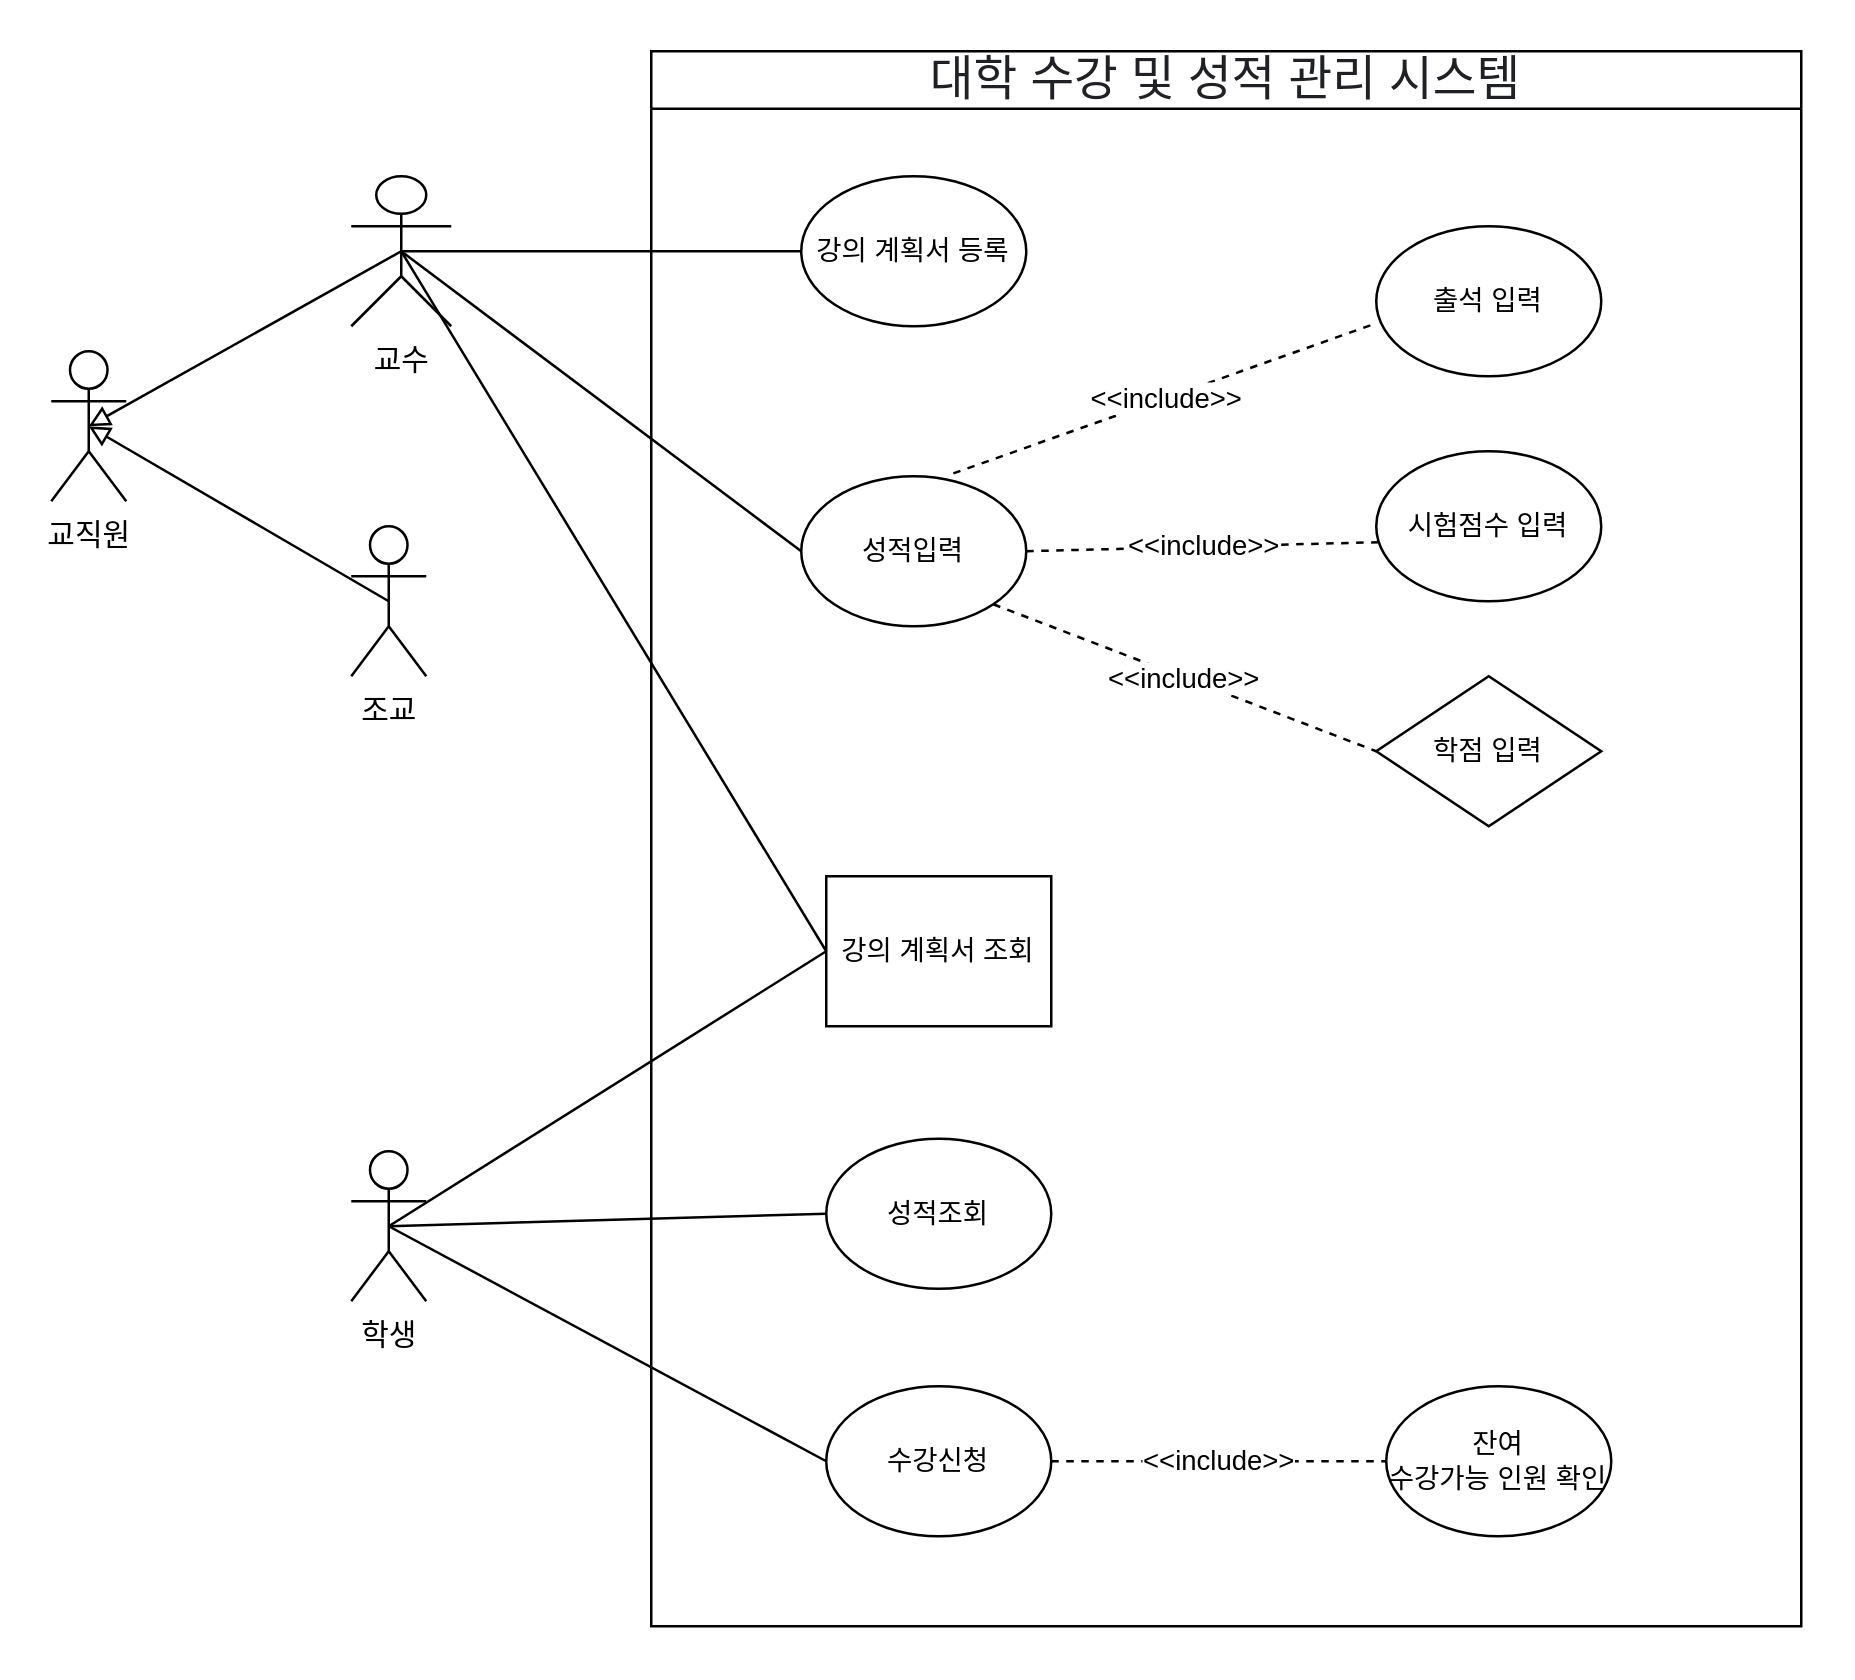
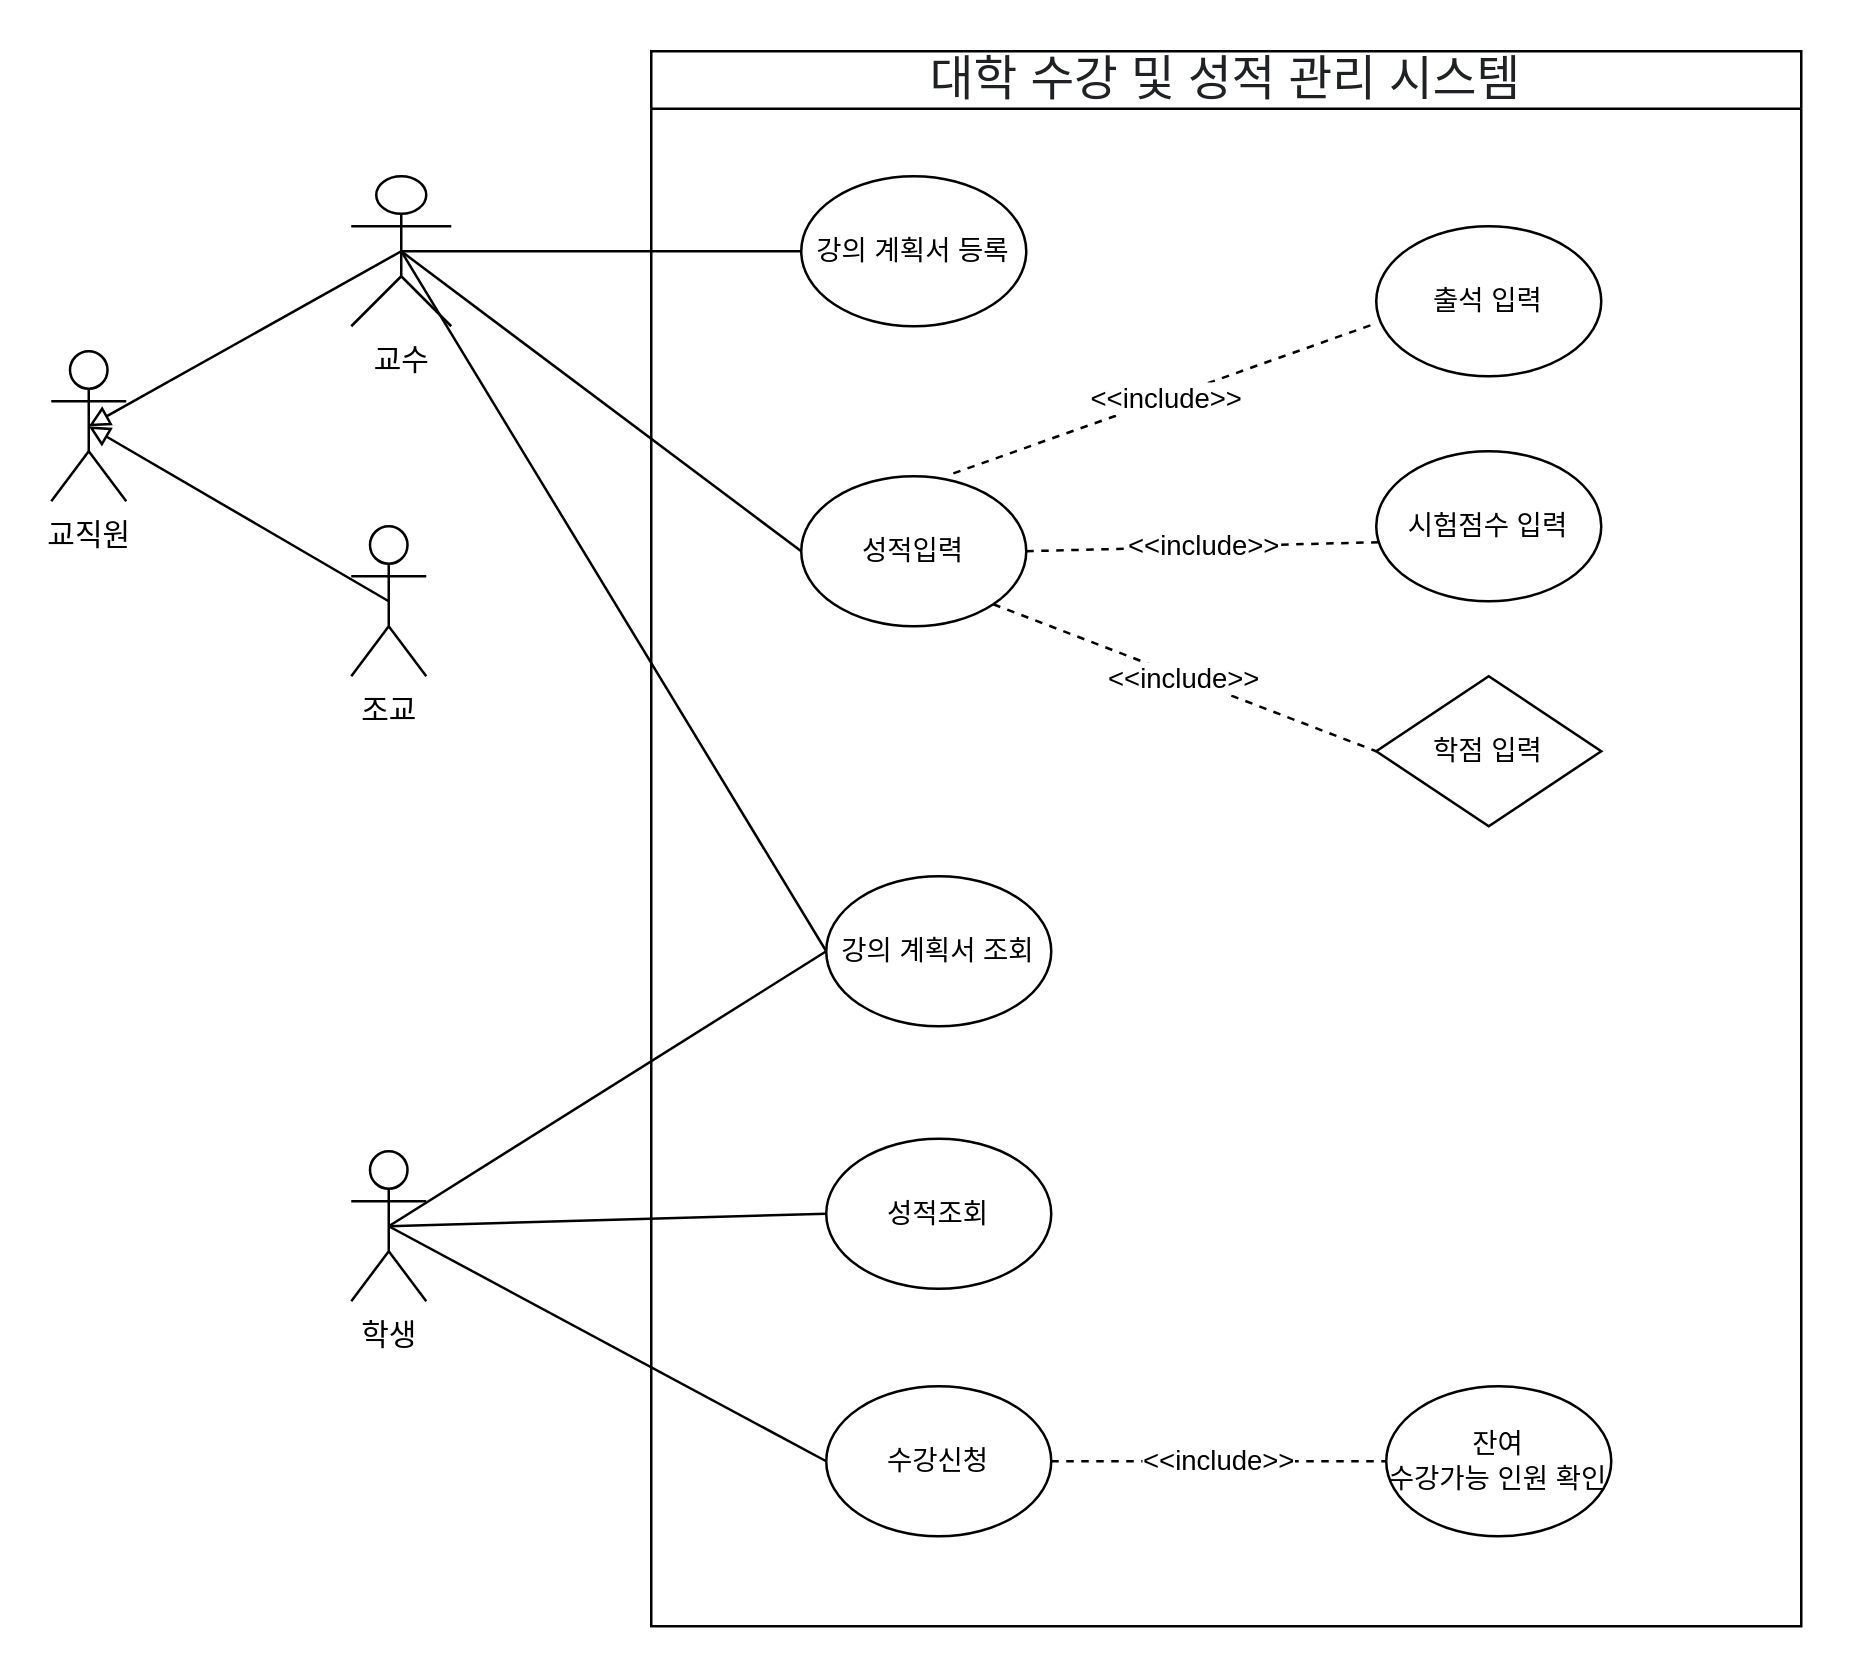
node "강의 계획서 조회": shape rectangle -> ellipse
